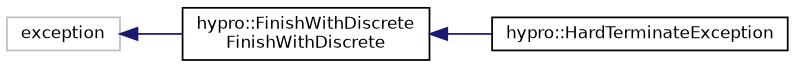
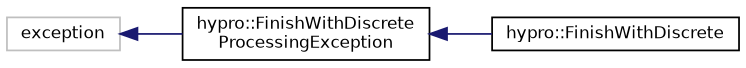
node "hypro::FinishWithDiscrete FinishWithDiscrete": label "hypro::FinishWithDiscrete FinishWithDiscrete" -> "hypro::FinishWithDiscrete ProcessingException"
node "hypro::HardTerminateException": label "hypro::HardTerminateException" -> "hypro::FinishWithDiscrete"
